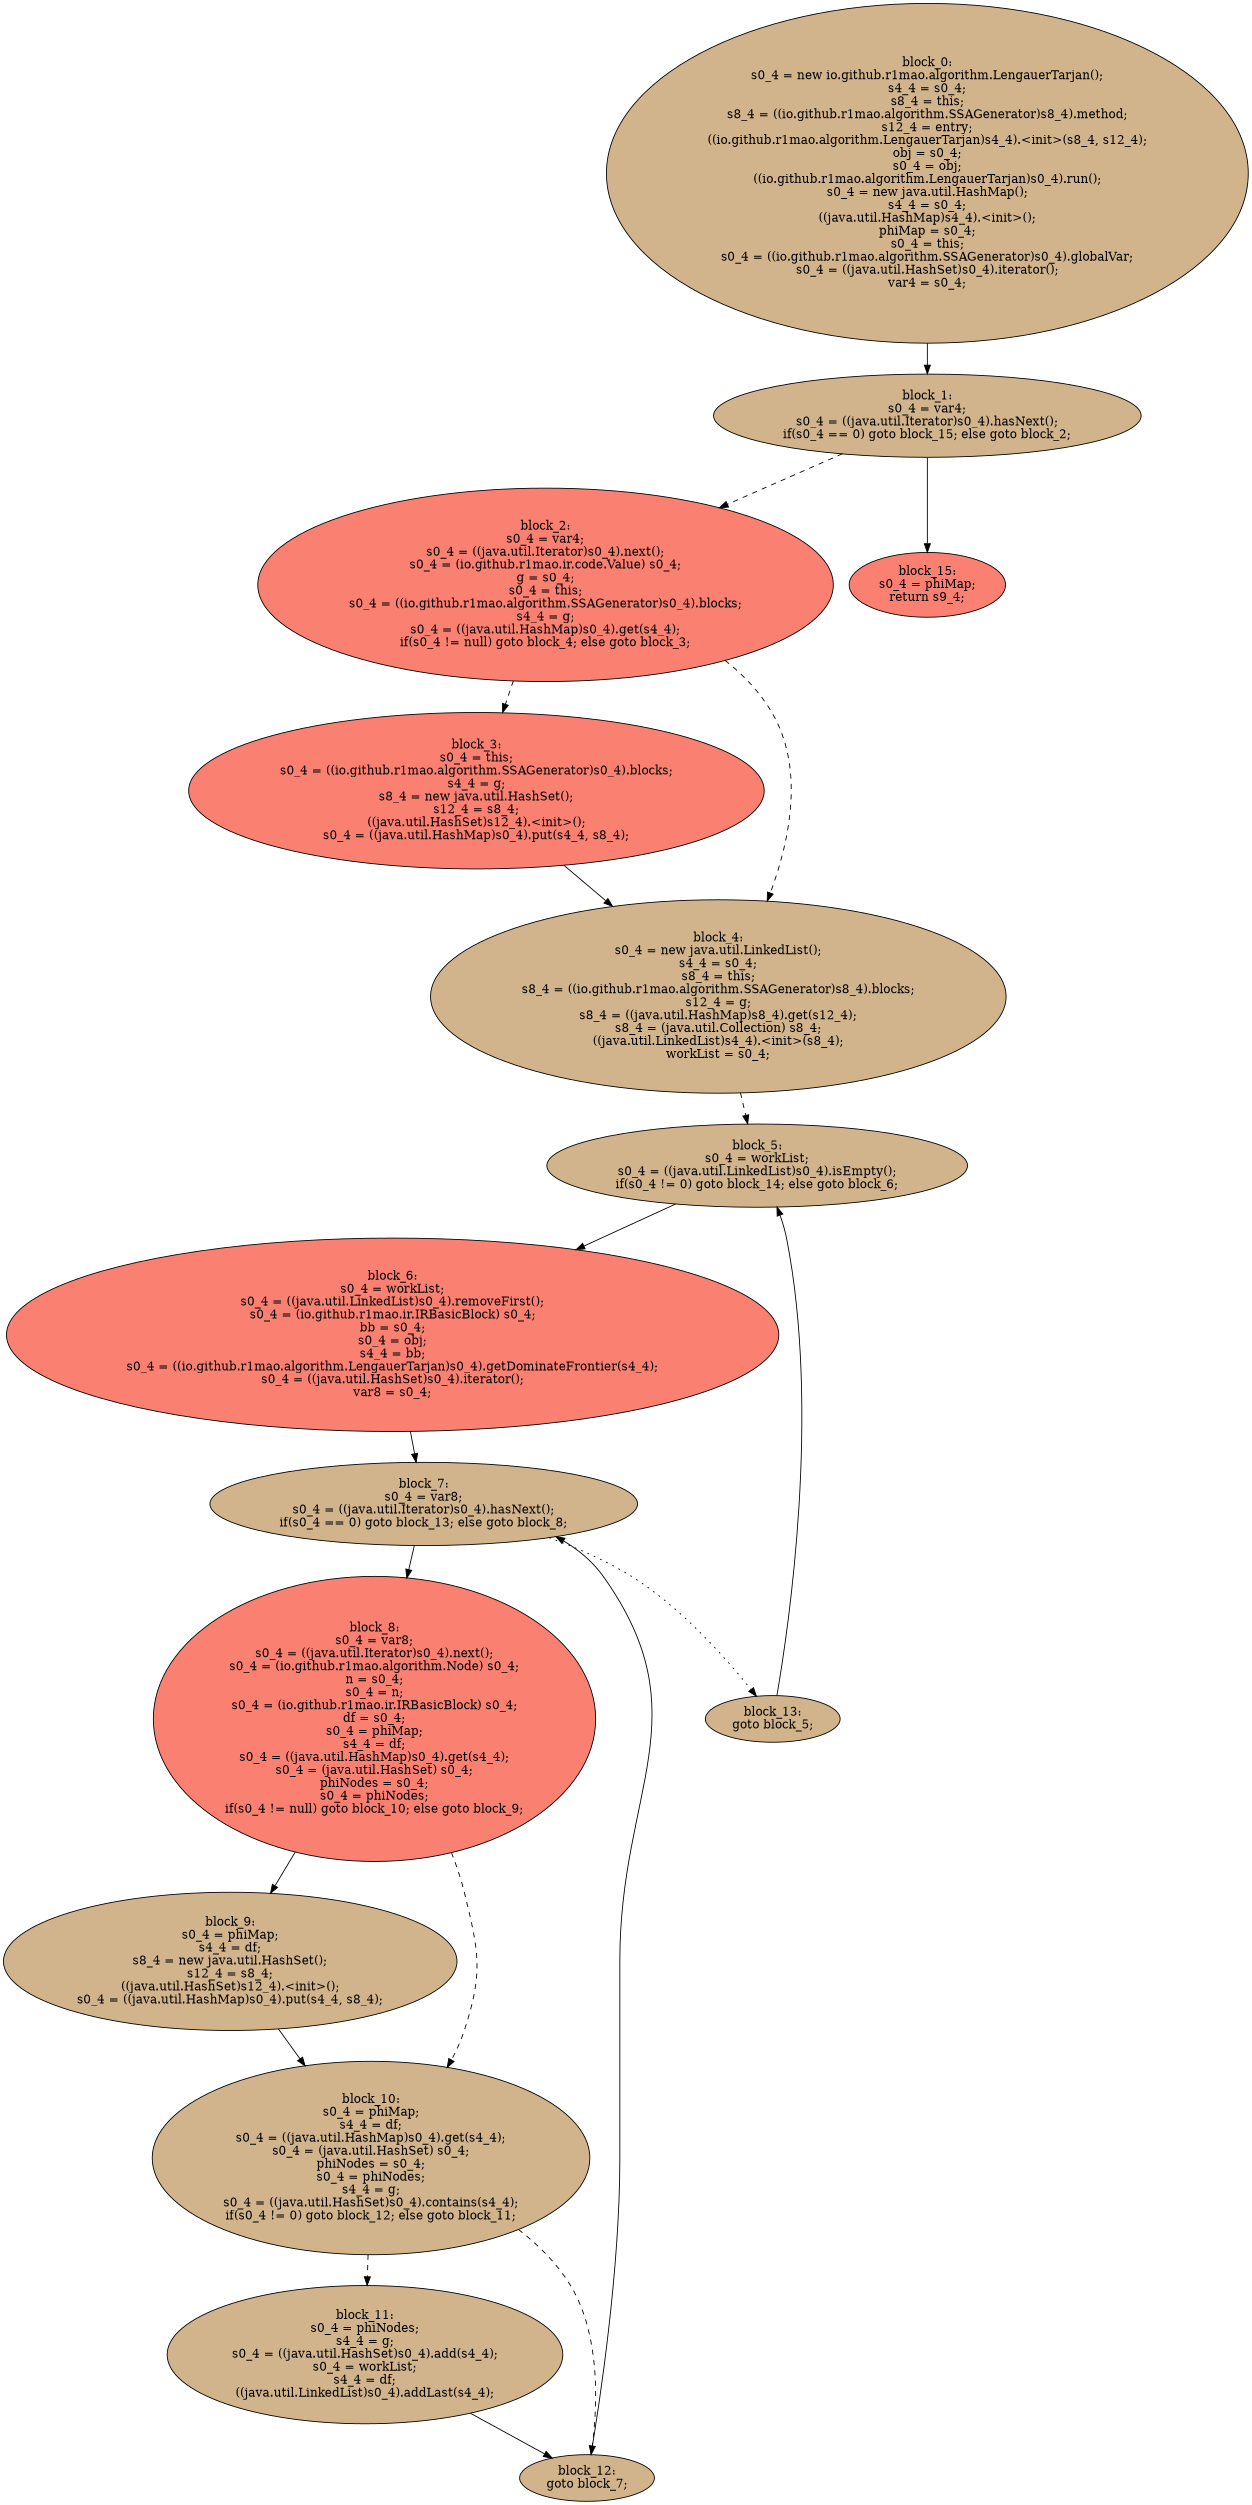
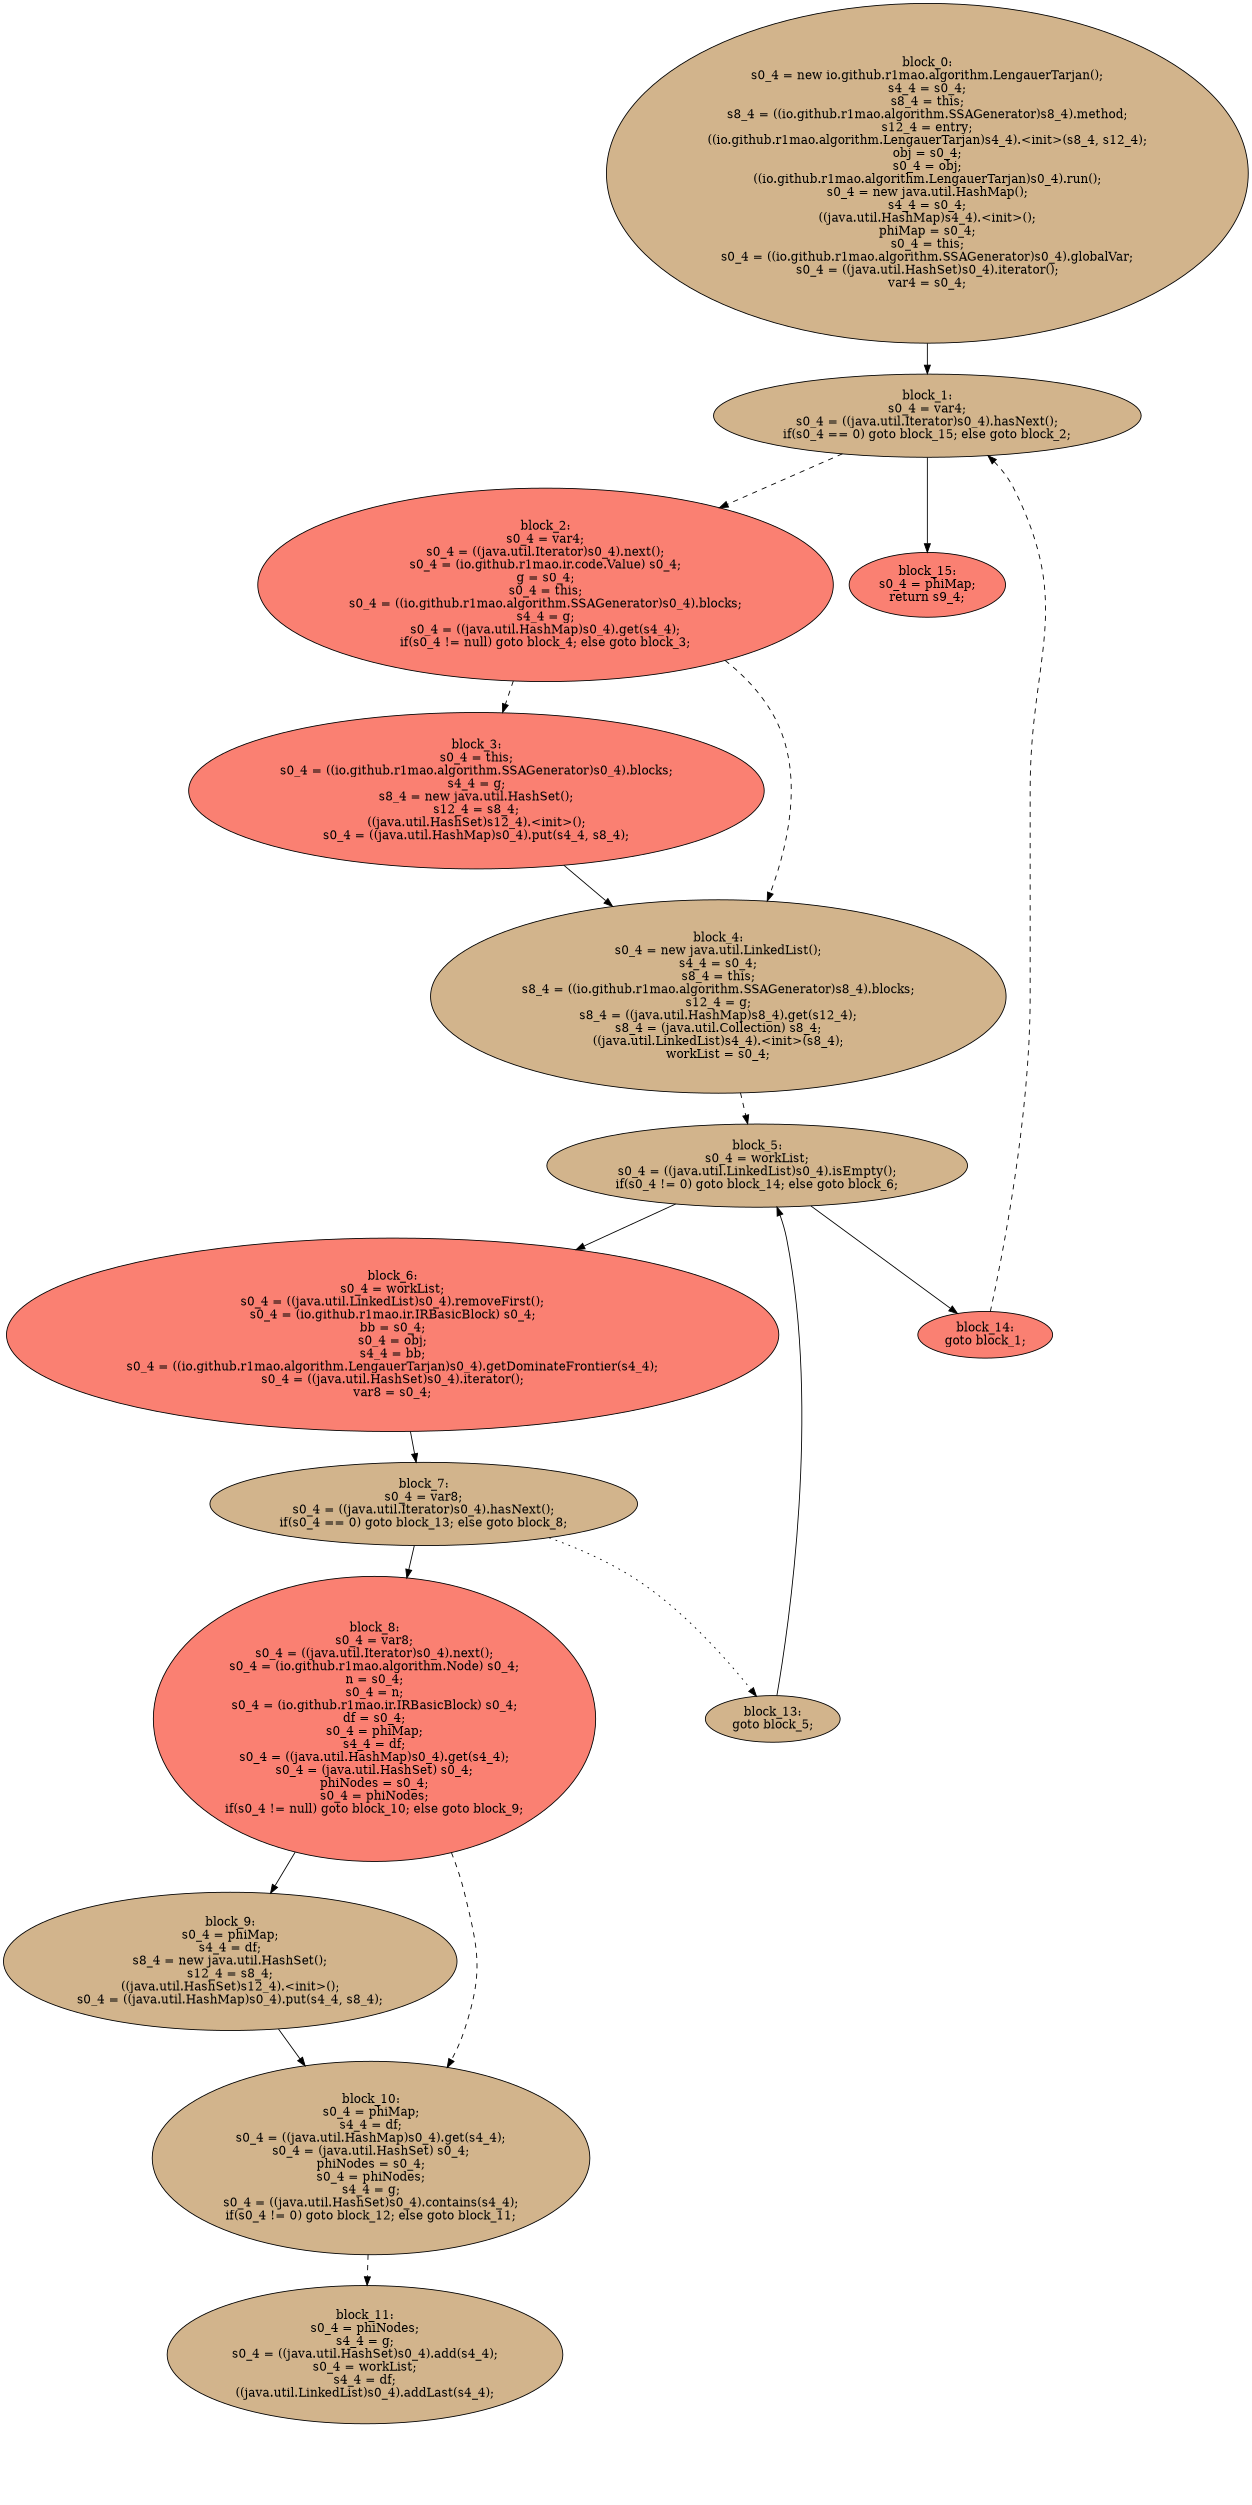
node "block_14: goto block_1;": added
node "block_12: goto block_7;": removed
